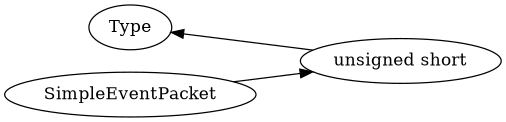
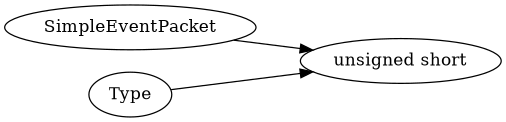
edge "unsigned short" -> "Type": reversed
